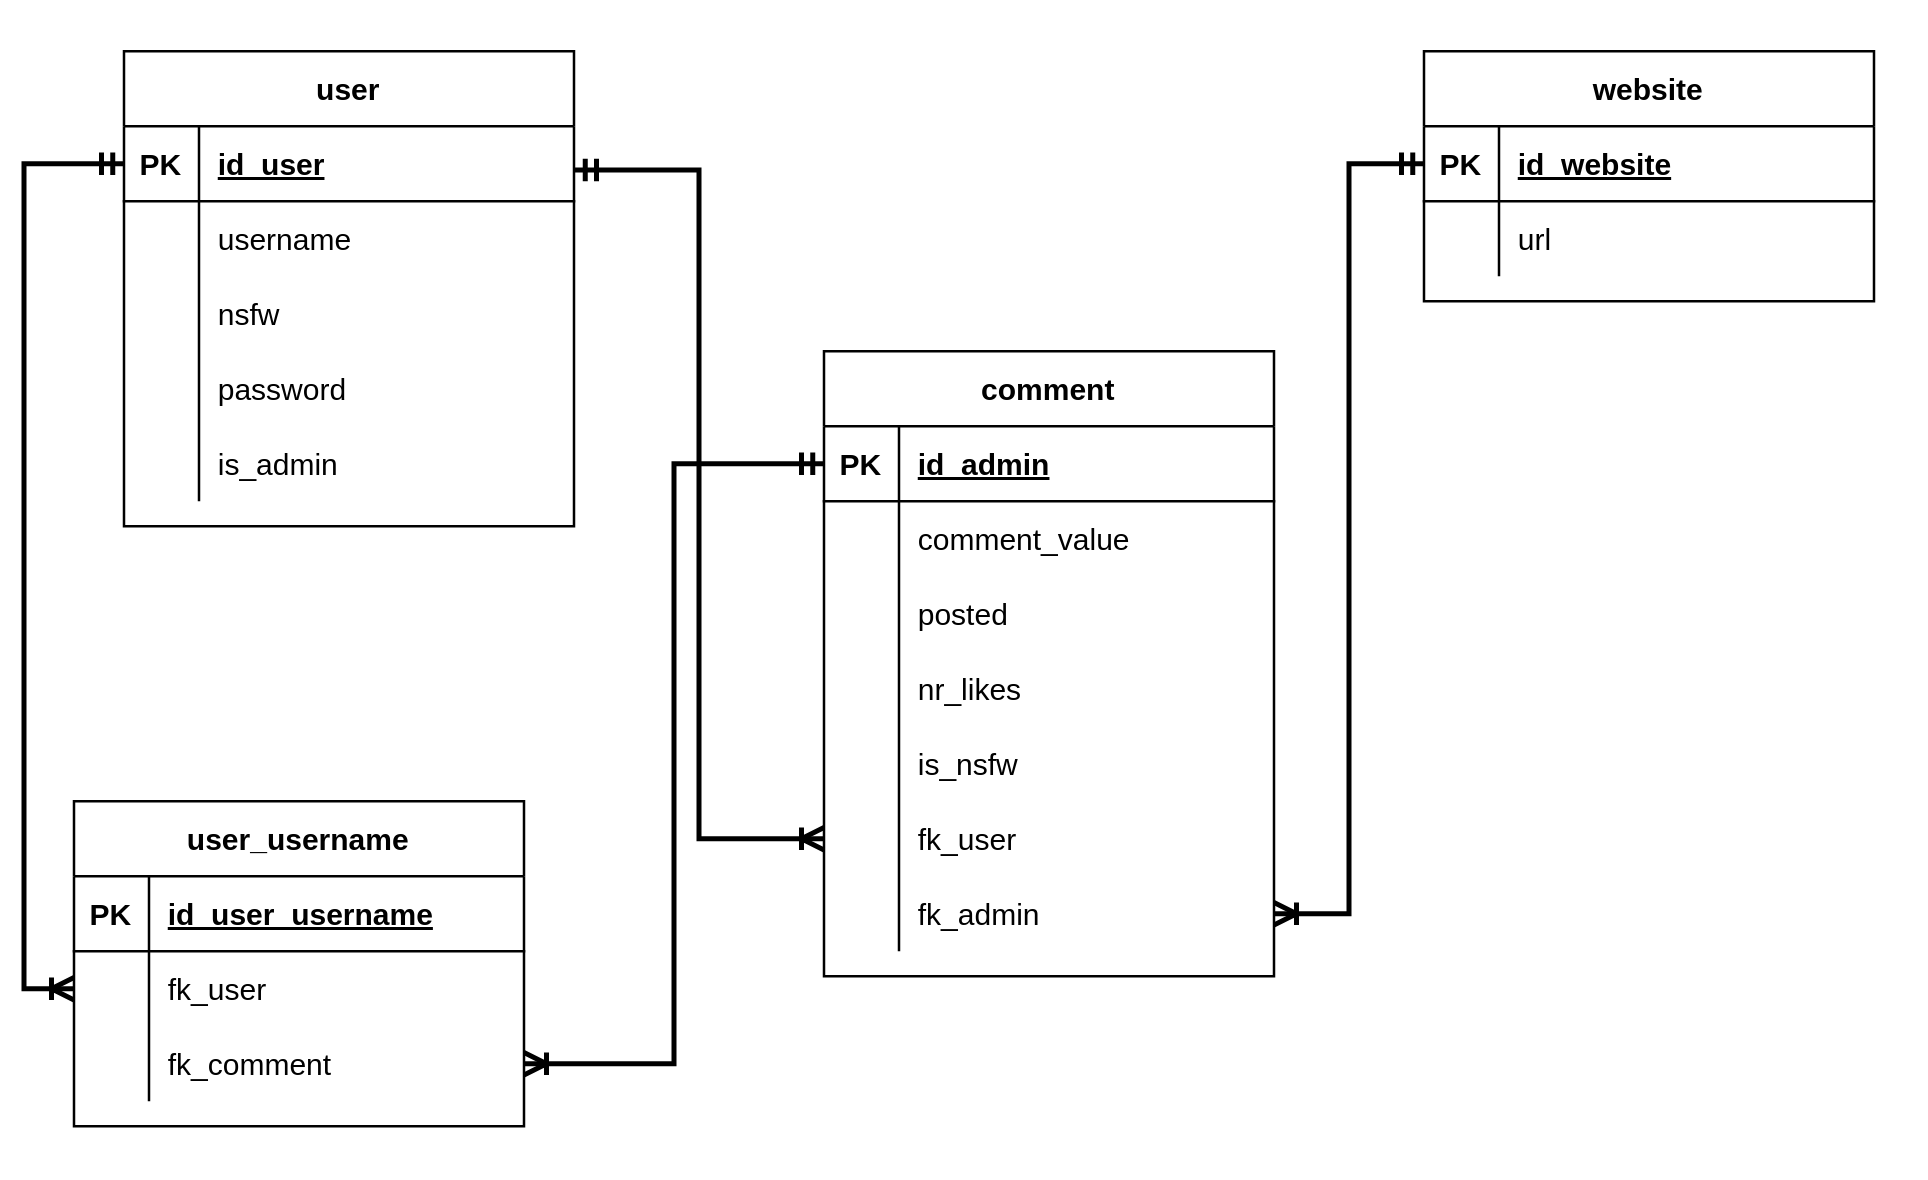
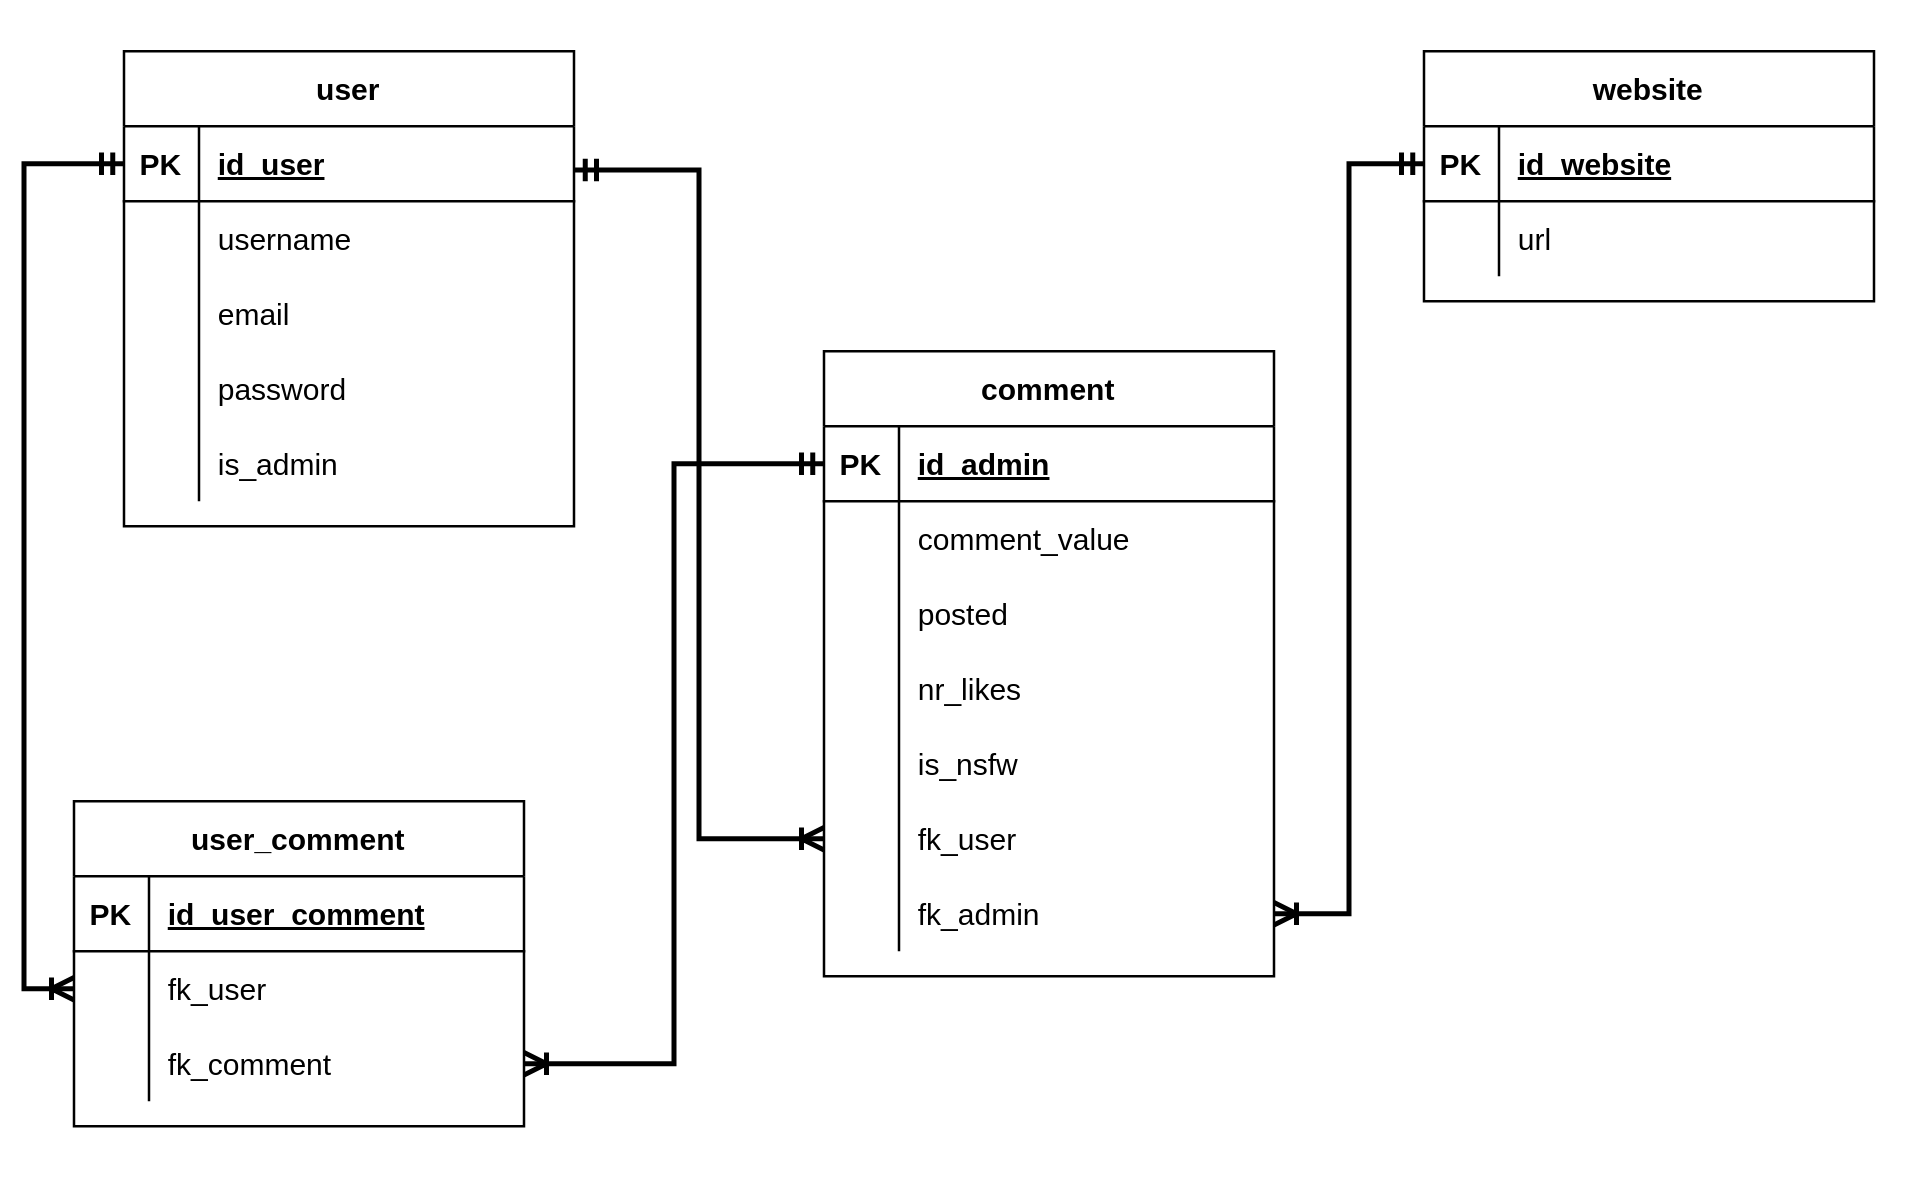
node "nsfw": label "nsfw" -> "email"
node "user_username": label "user_username" -> "user_comment"
node "id_user_username": label "id_user_username" -> "id_user_comment"
